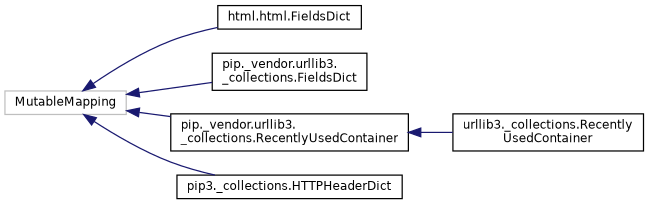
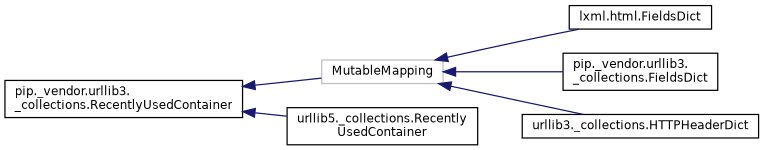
node "html.html.FieldsDict": label "html.html.FieldsDict" -> "lxml.html.FieldsDict"
edge "pip._vendor.urllib3. _collections.RecentlyUsedContainer" -> "MutableMapping": reversed
node "urllib3._collections.Recently UsedContainer": label "urllib3._collections.Recently UsedContainer" -> "urllib5._collections.Recently UsedContainer"
node "pip3._collections.HTTPHeaderDict": label "pip3._collections.HTTPHeaderDict" -> "urllib3._collections.HTTPHeaderDict"
